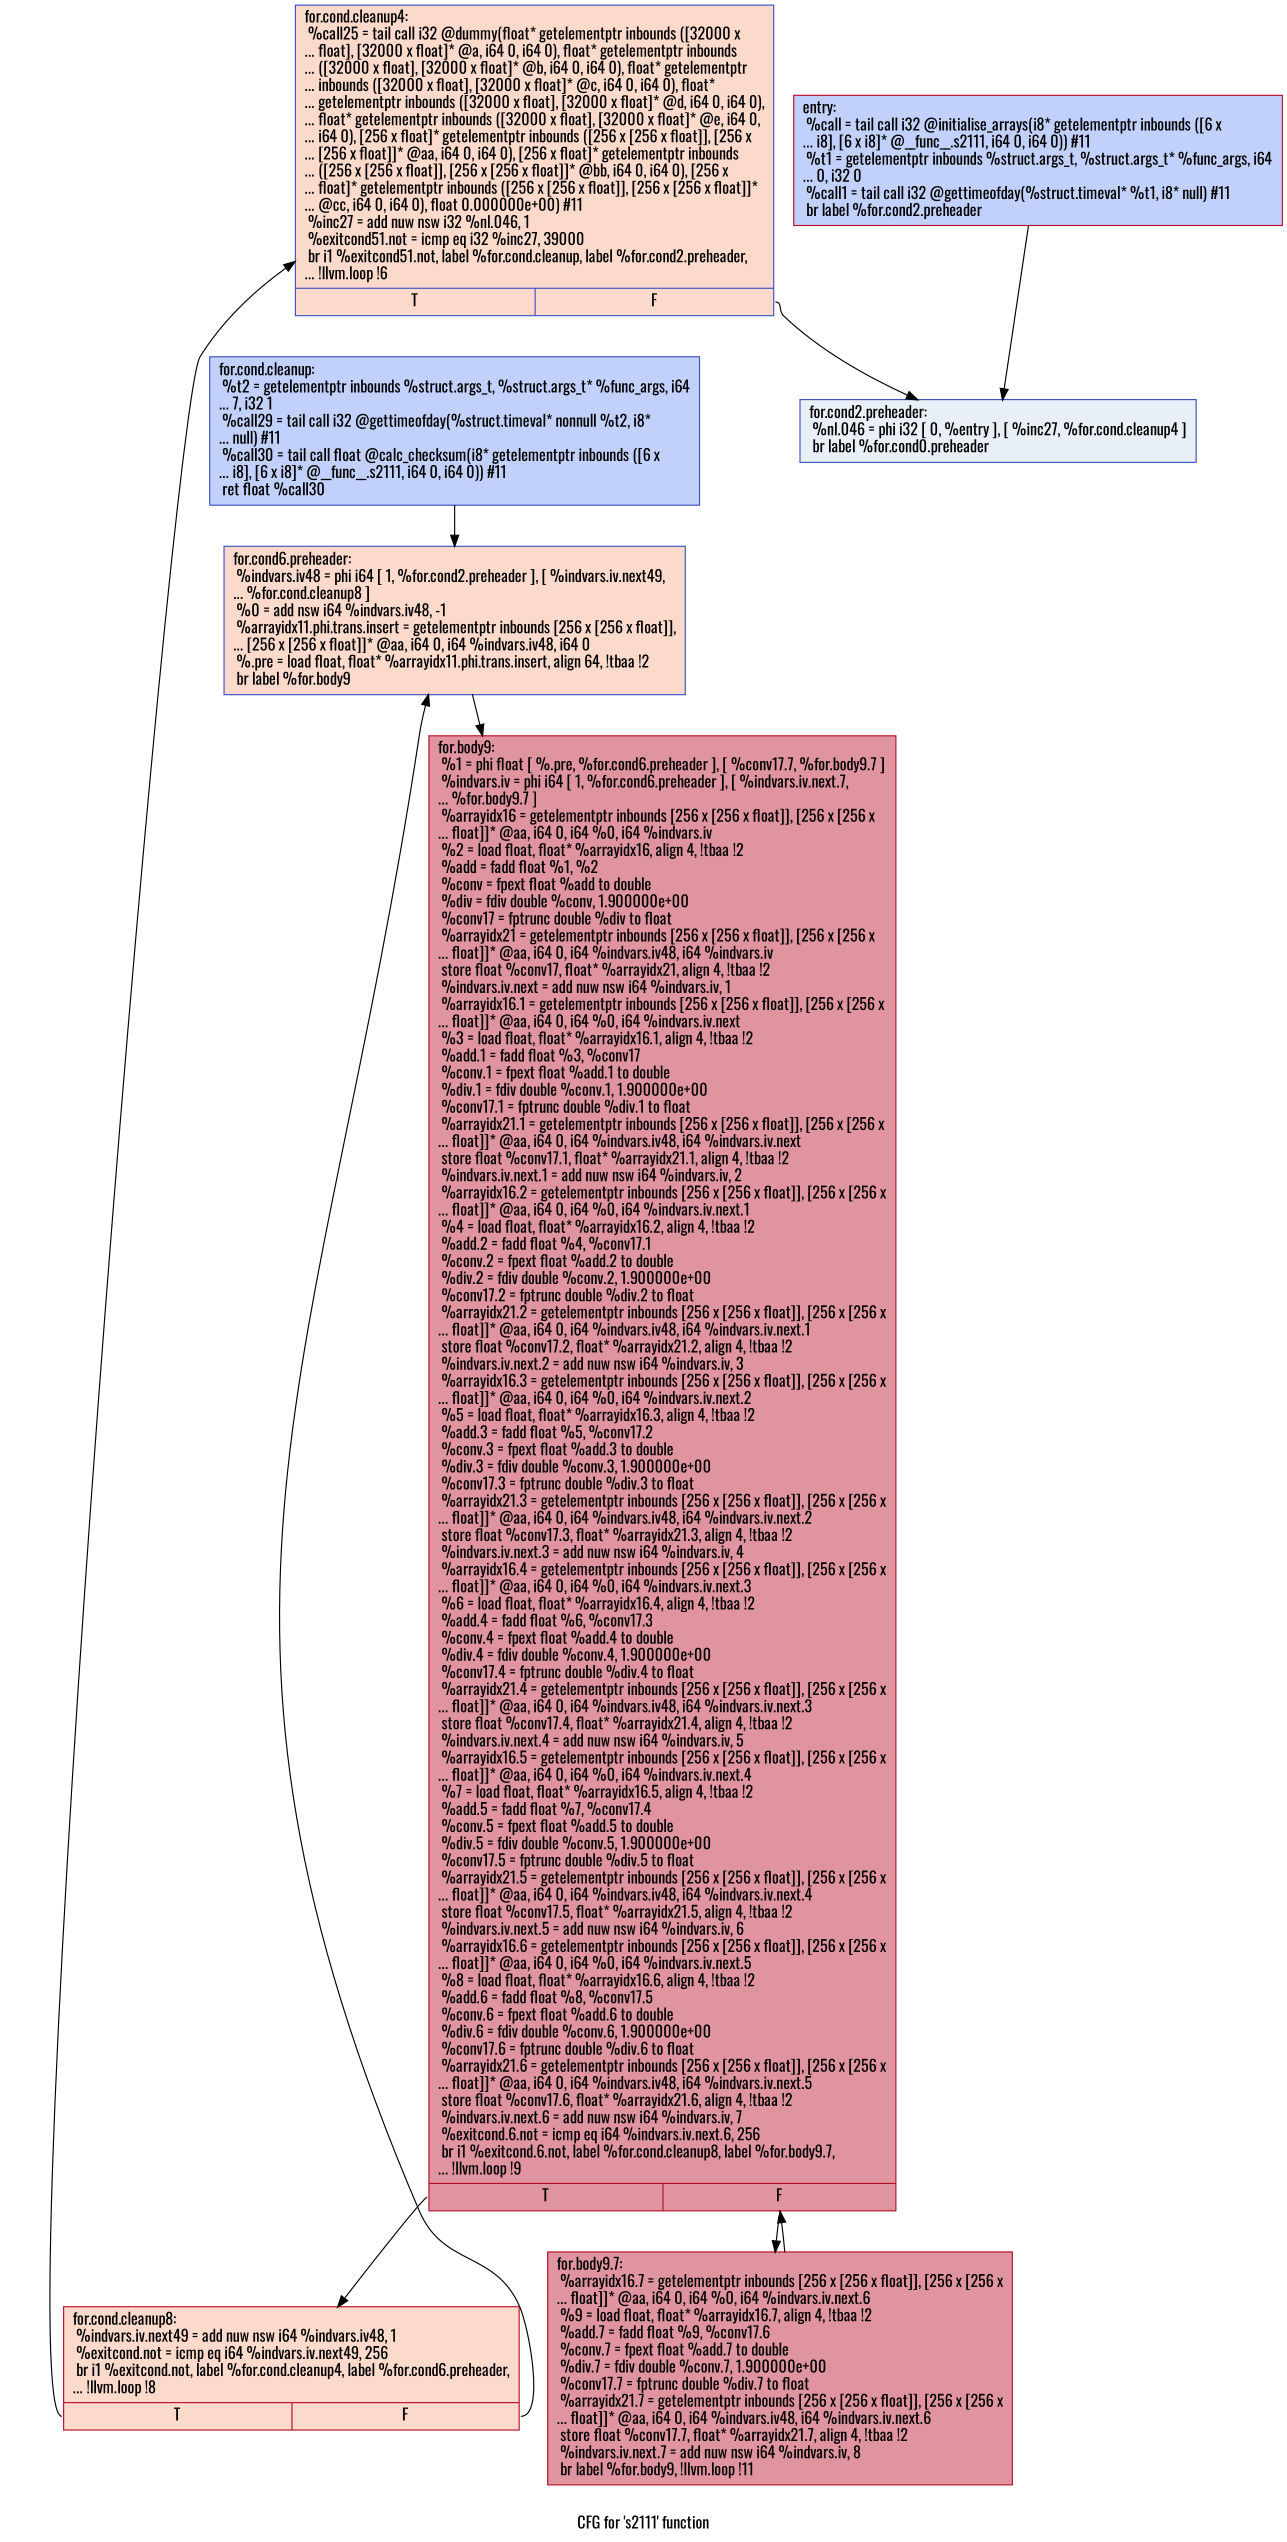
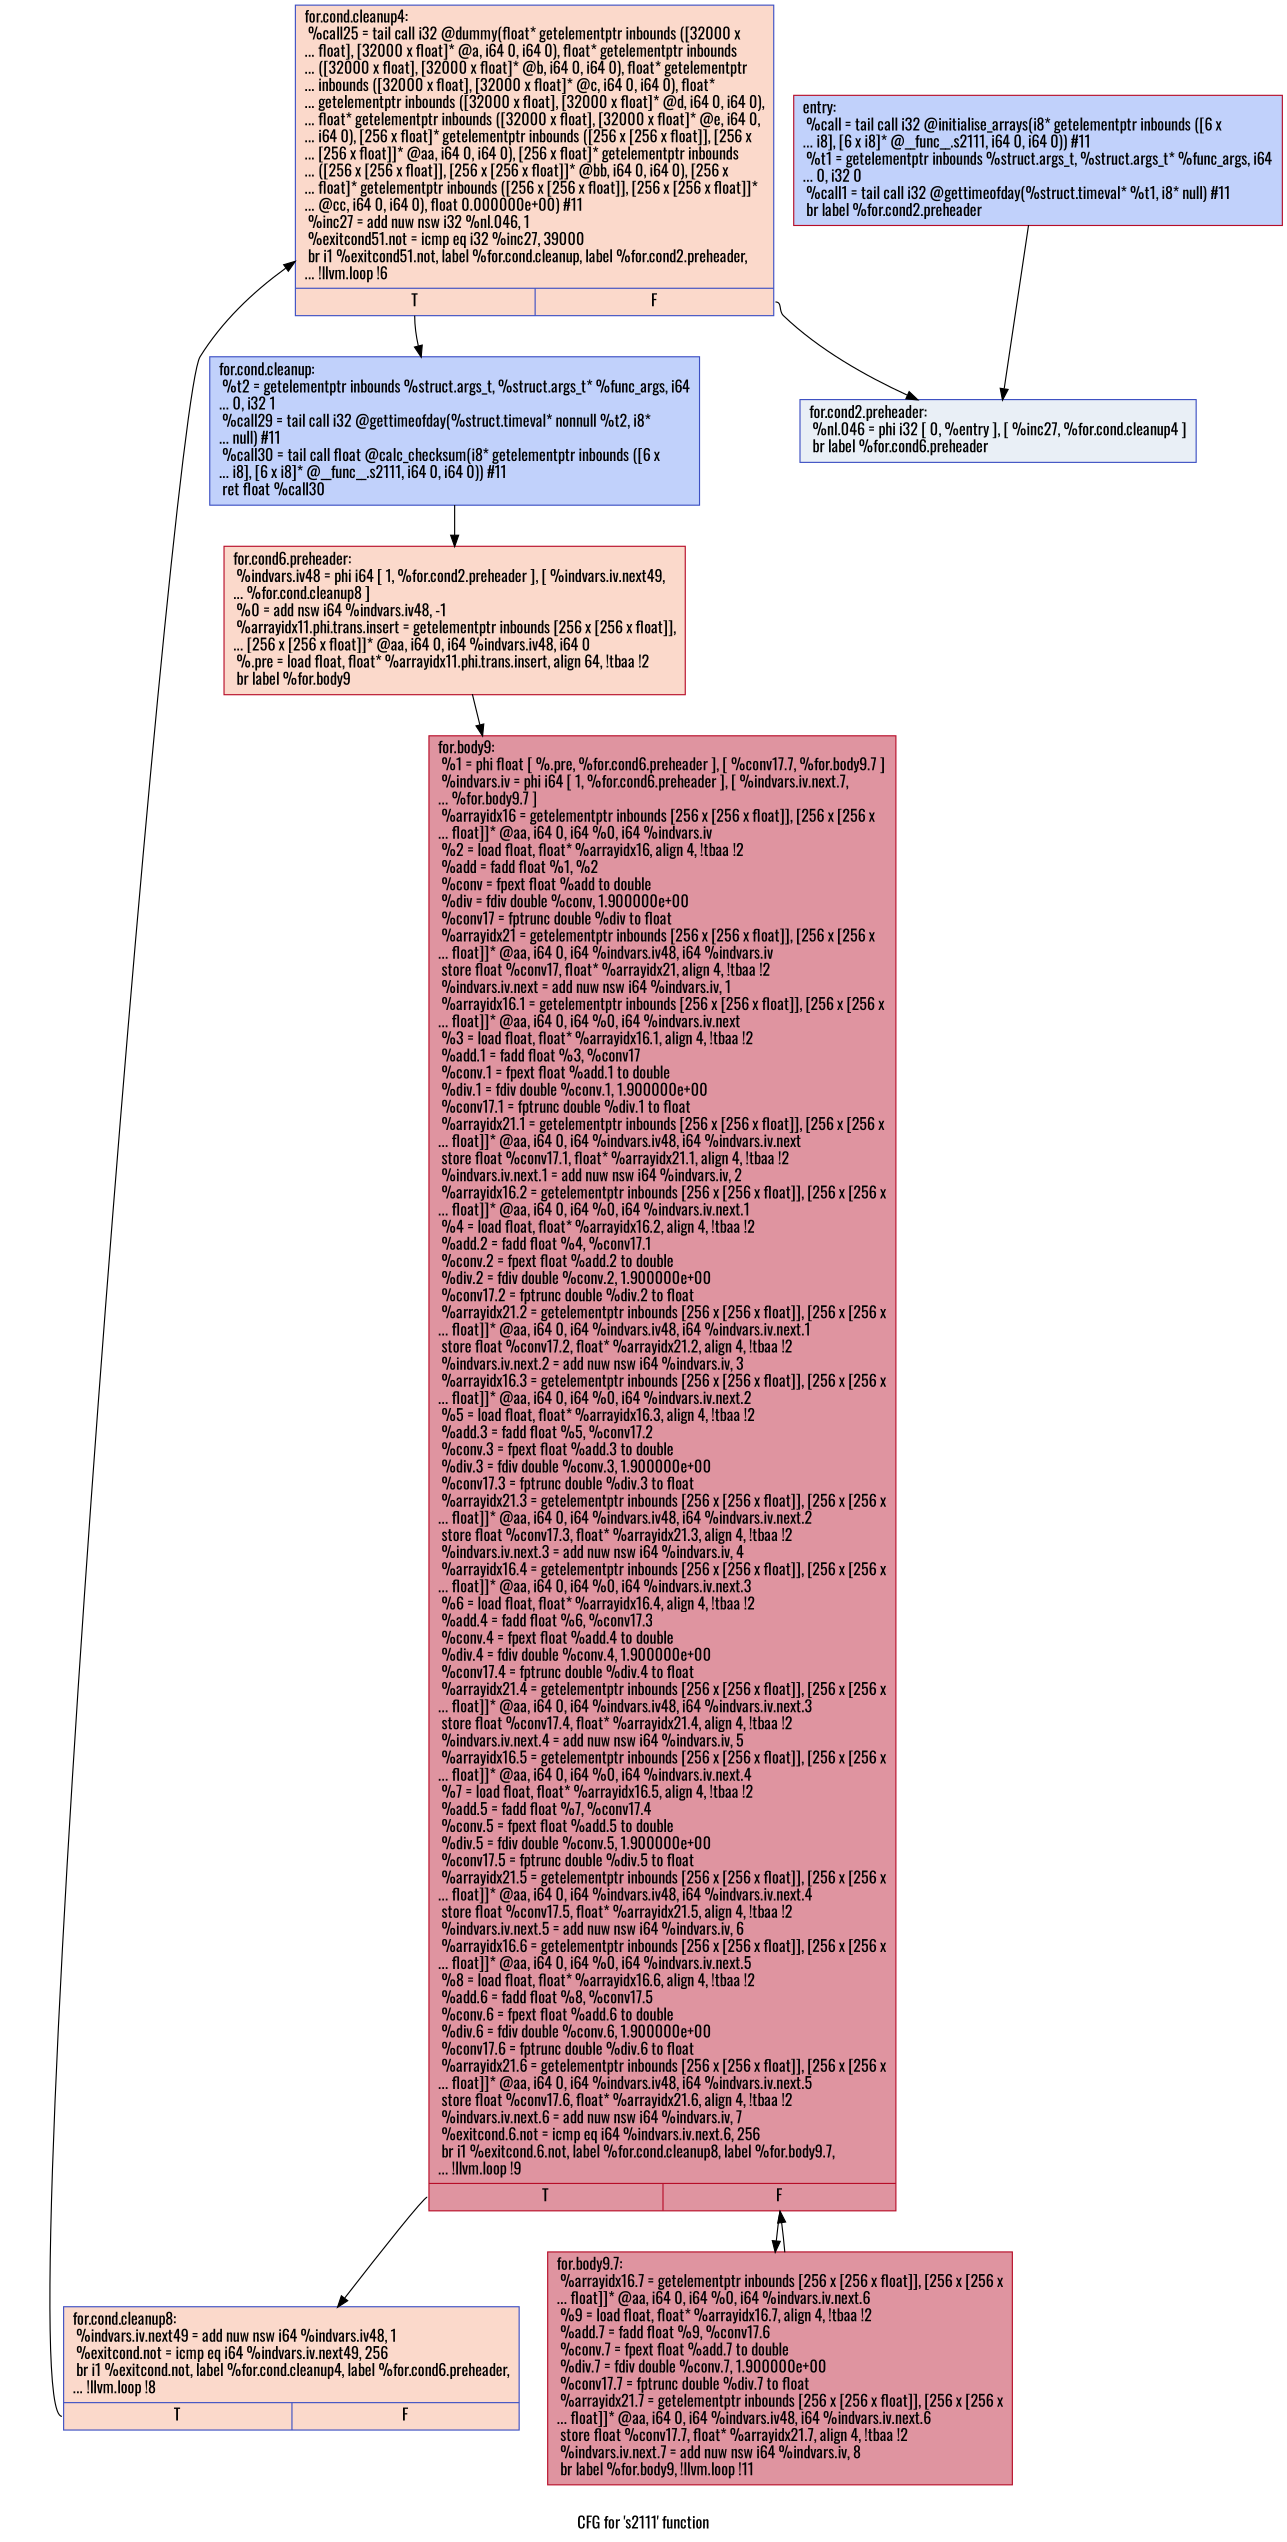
edge "for.cond.cleanup4:" -> "for.cond.cleanup:": added
node "for.cond.cleanup:": text "... 7, i32 1" -> "... 0, i32 1"
node "for.cond2.preheader:": text "br label %for.cond0.preheader" -> "br label %for.cond6.preheader"
node "for.cond6.preheader:": color #3d50c3ff -> #b70d28ff
edge "for.cond.cleanup8:" -> "for.cond6.preheader:": removed
node "for.cond.cleanup8:": color #b70d28ff -> #3d50c3ff
